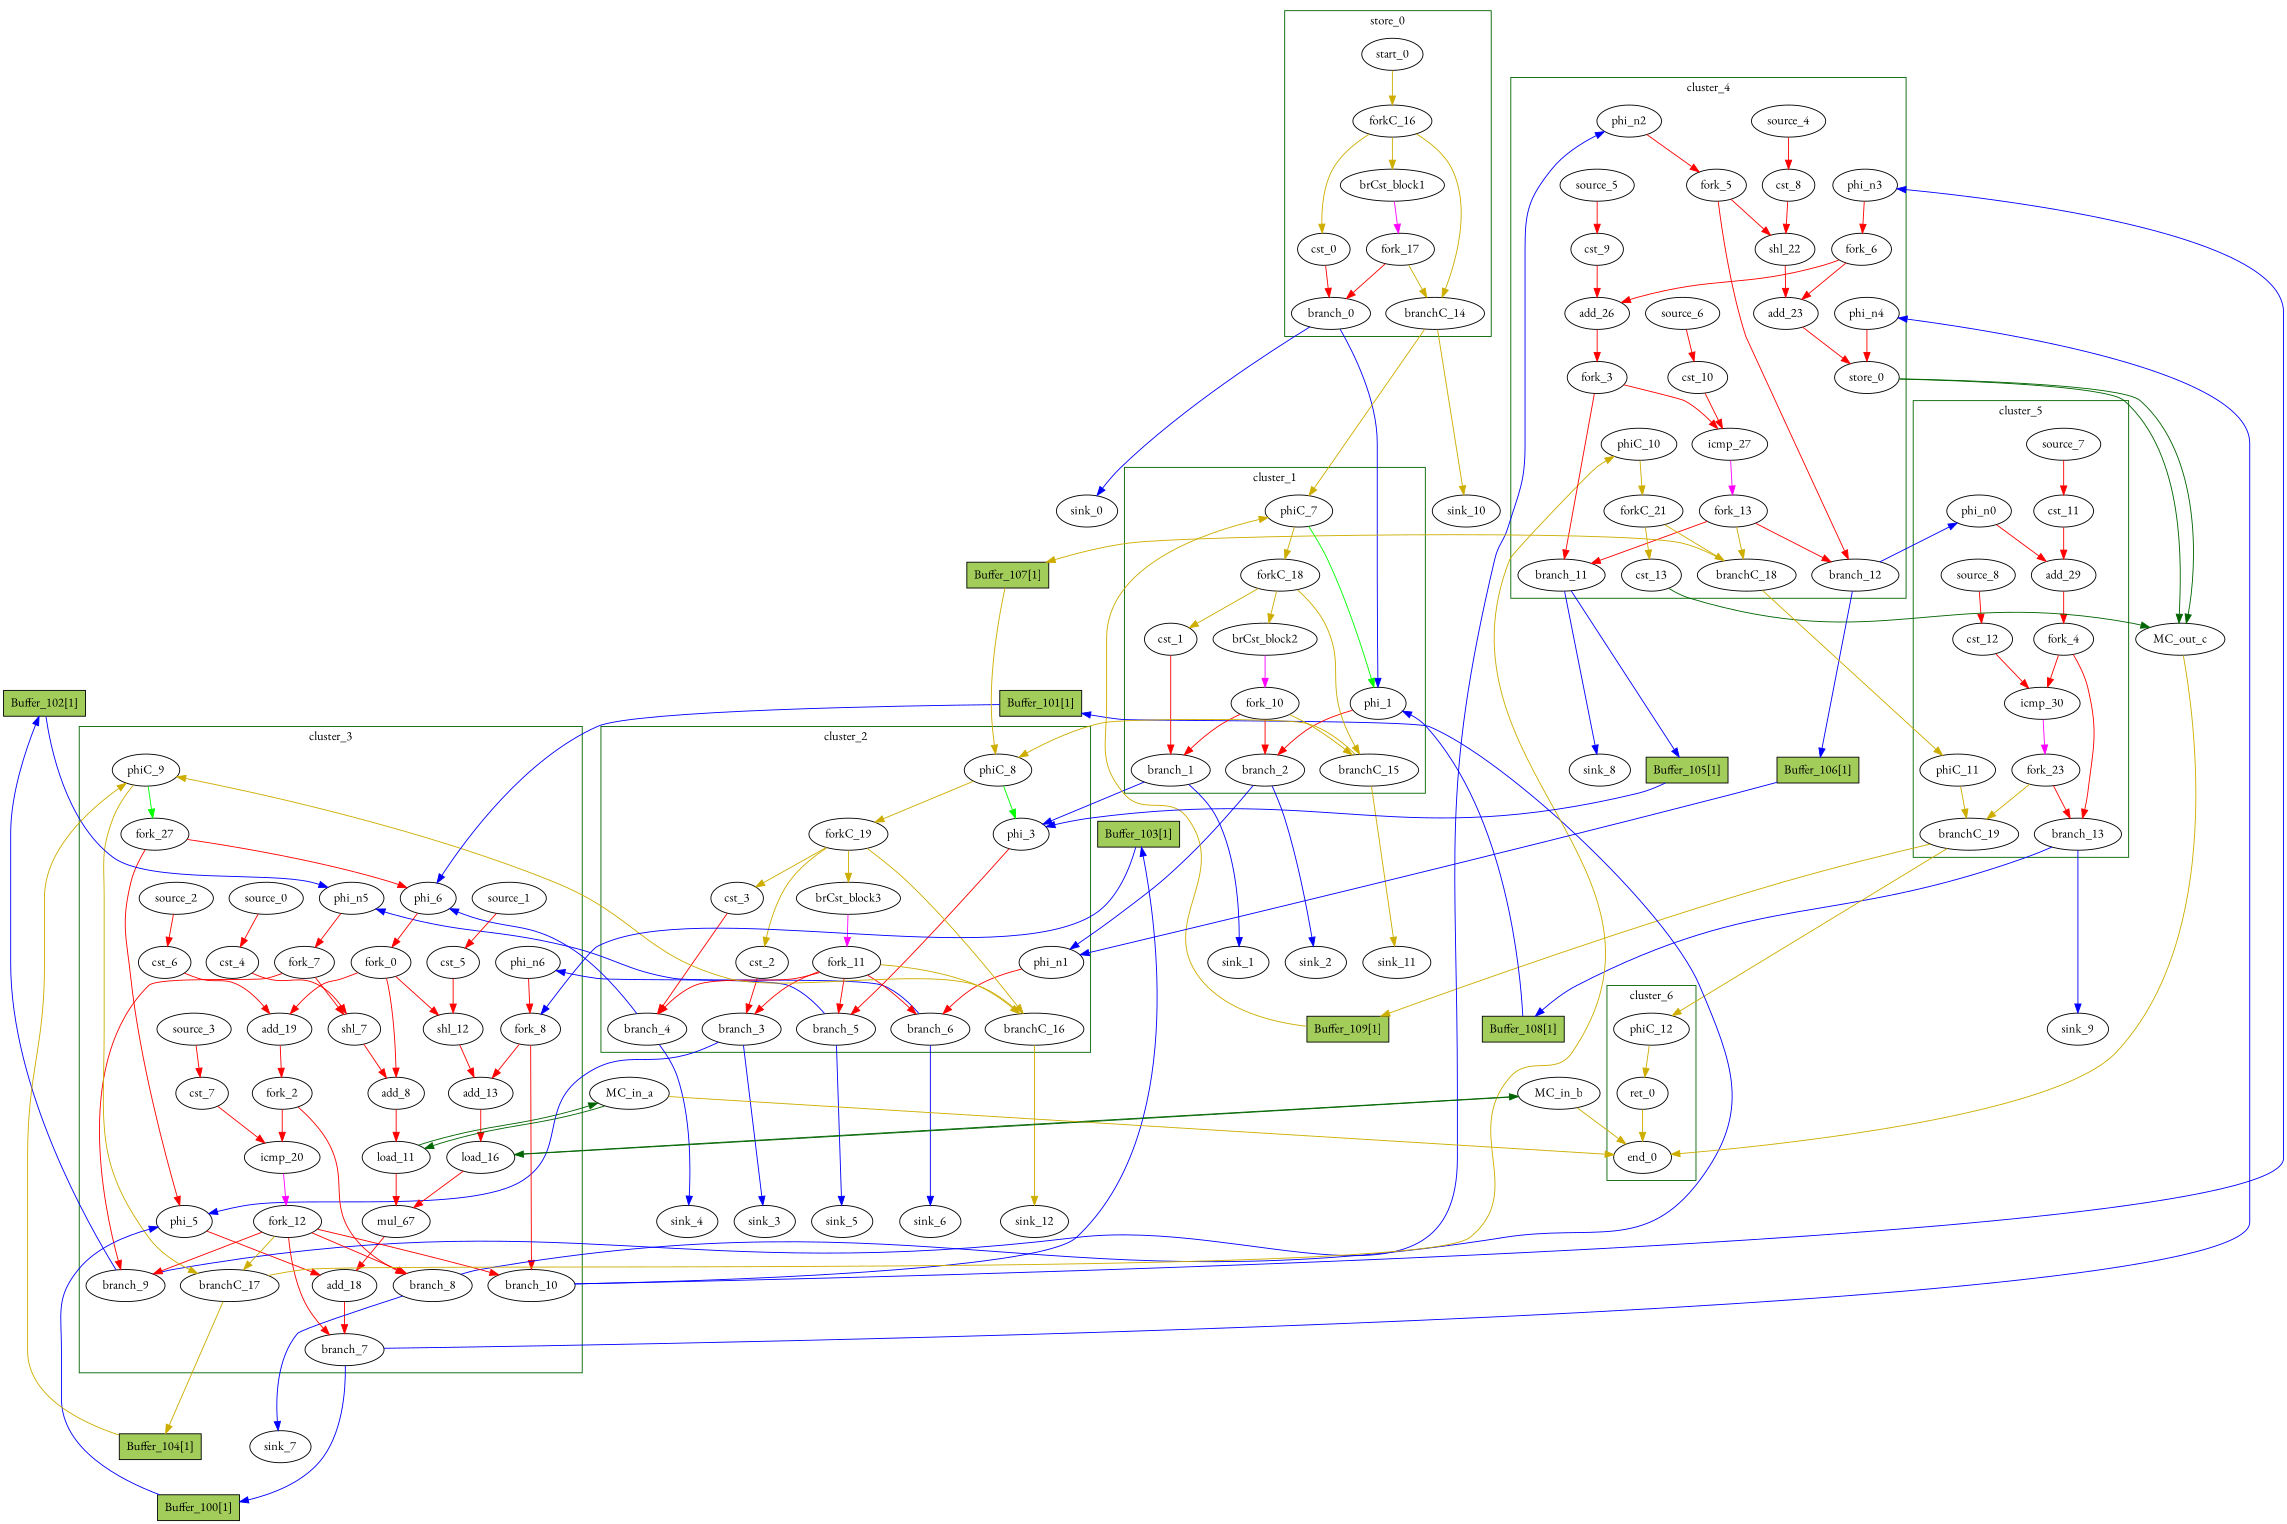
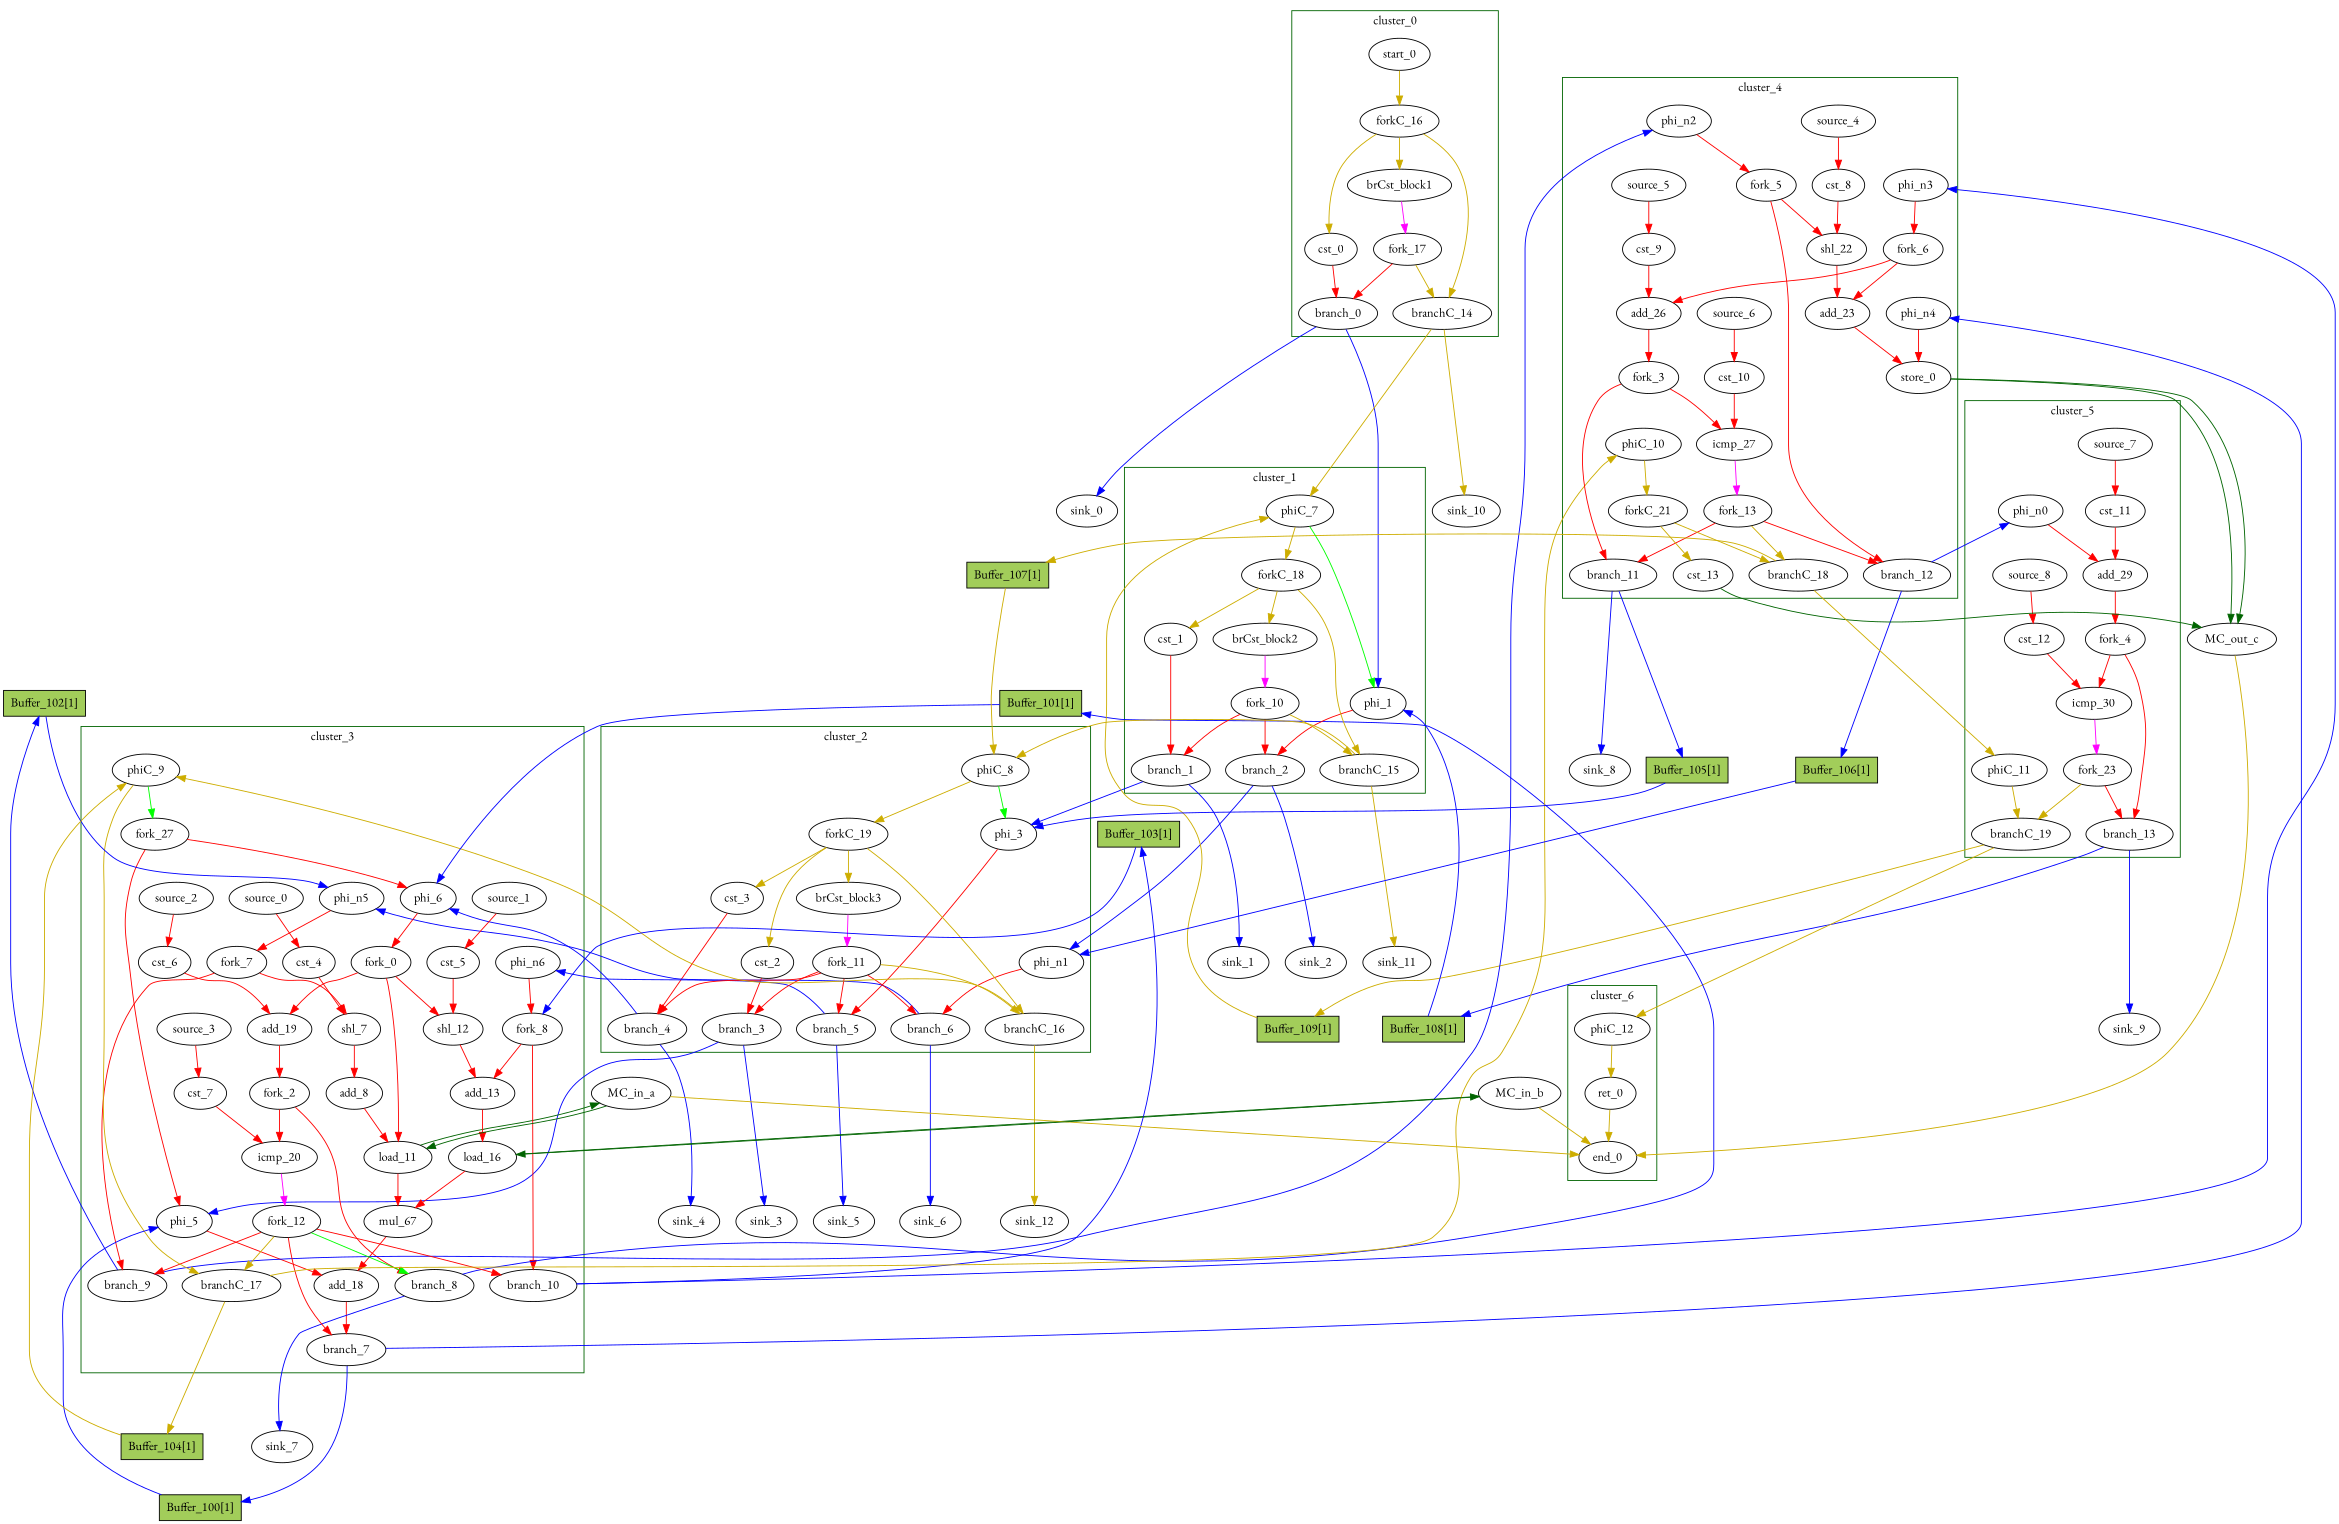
cluster "store_0": label "store_0" -> "cluster_0"
edge "fork_0" -> "add_8": now "fork_0" -> "load_11"
edge "fork_12" -> "branch_8": color red -> green
